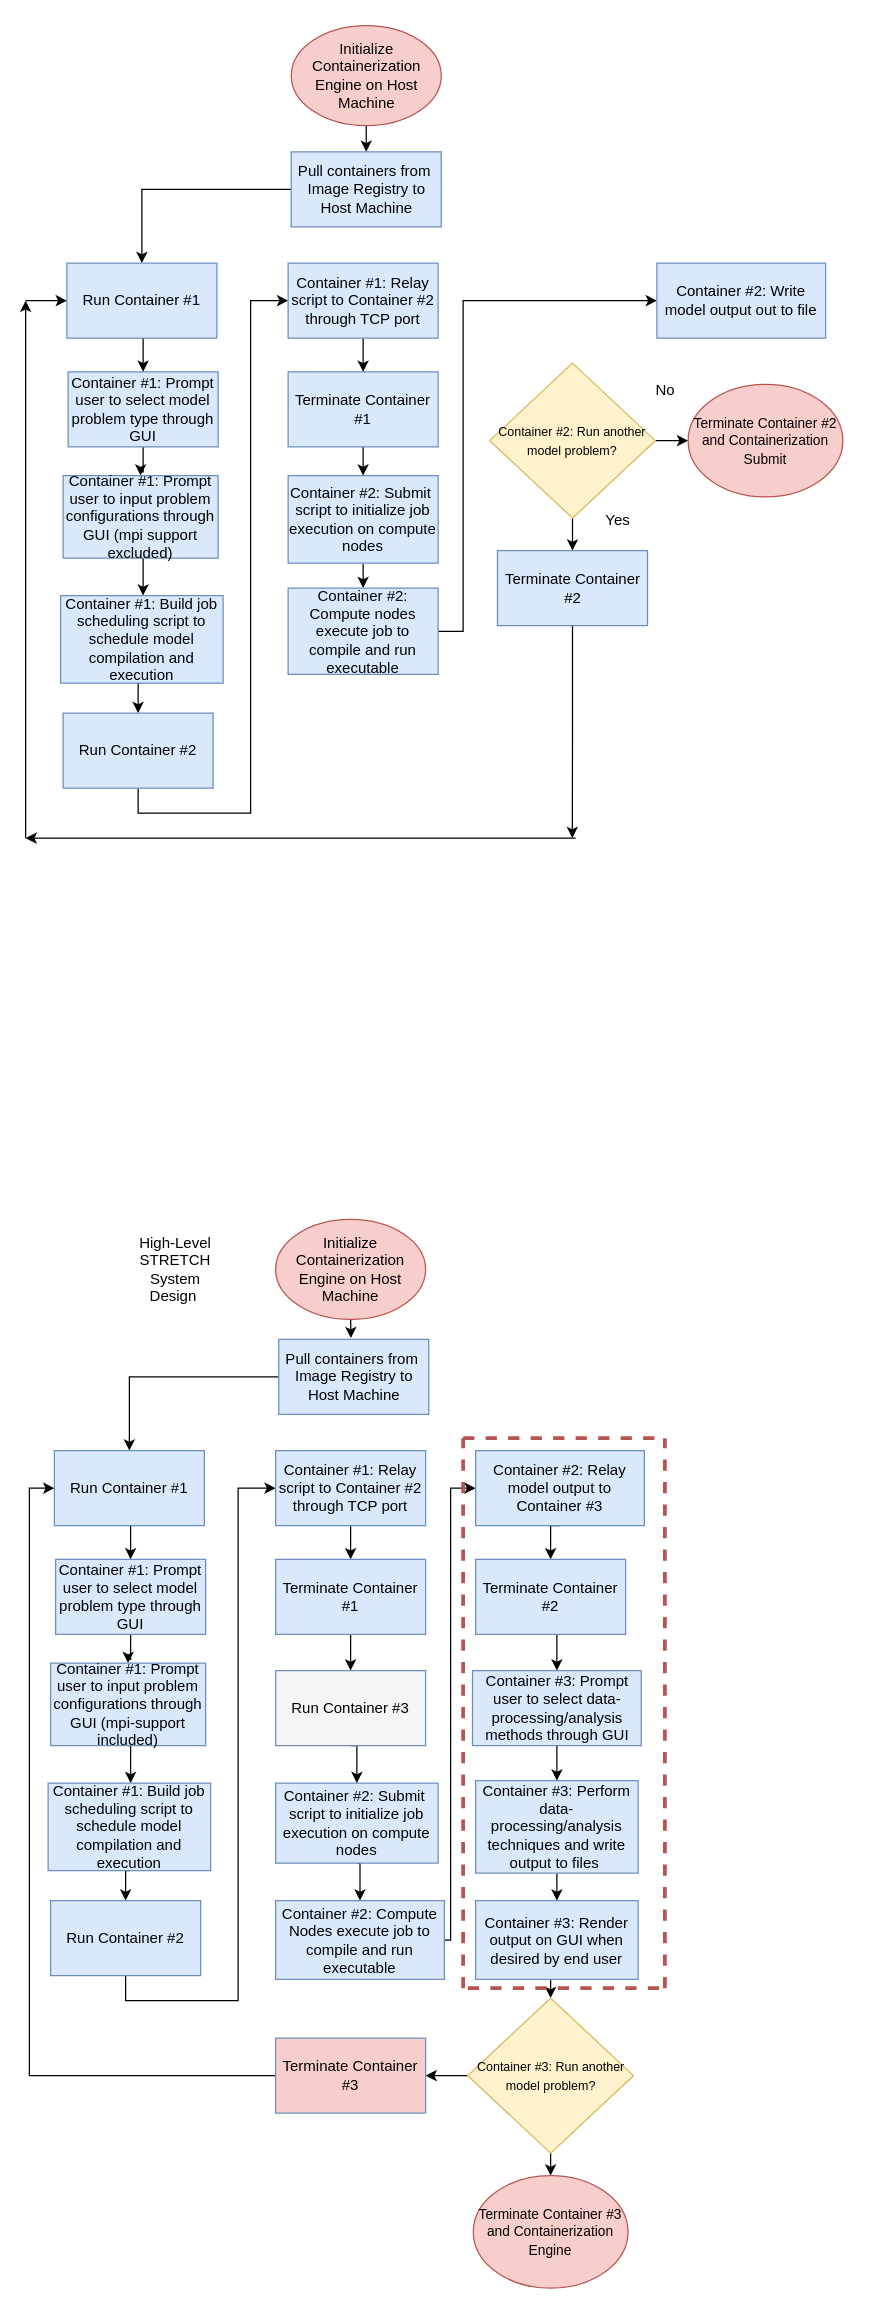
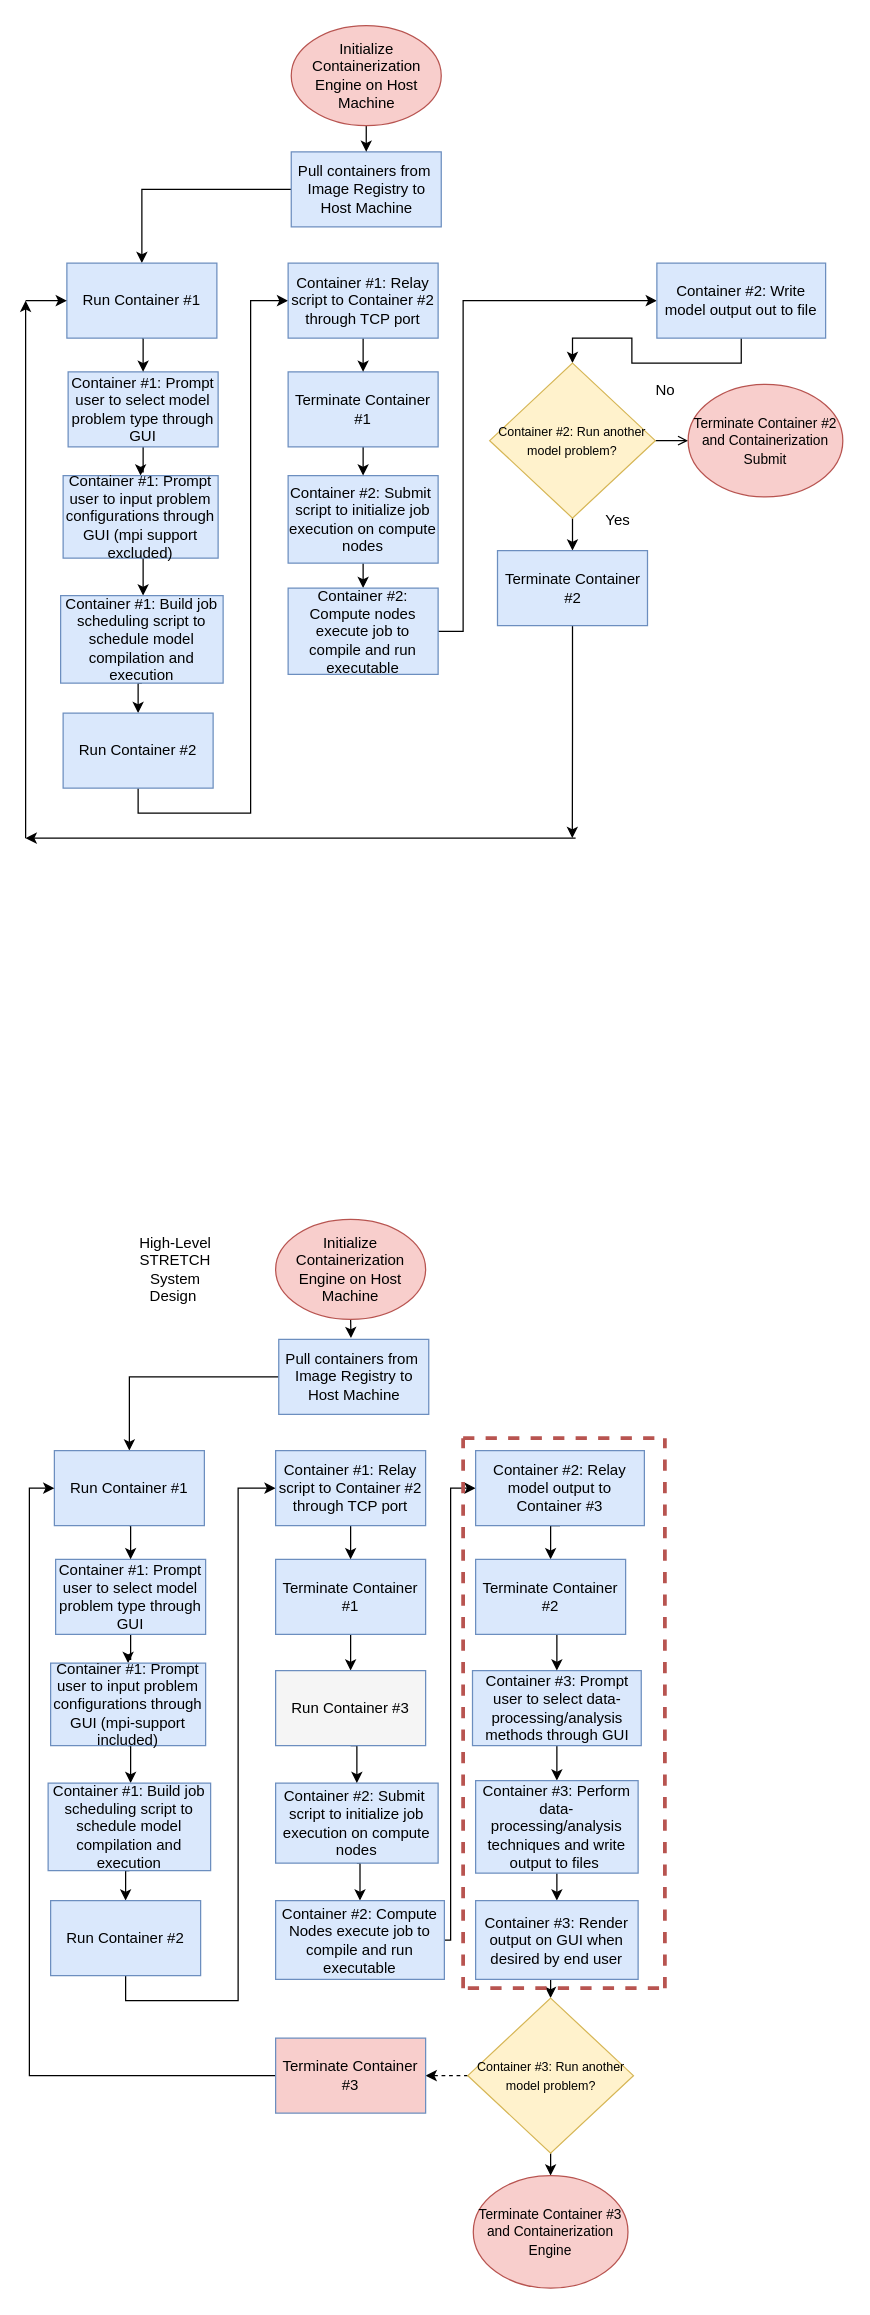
edge "Container #2: Write model output out to file" -> "Container #2: Run another model problem?": added
edge "Container #2: Run another model problem?" -> "Terminate Container #2 and Containerization Submit": arrowhead classic -> open
edge "Container #3: Run another model problem?" -> "Terminate Container #3": style solid -> dashed
